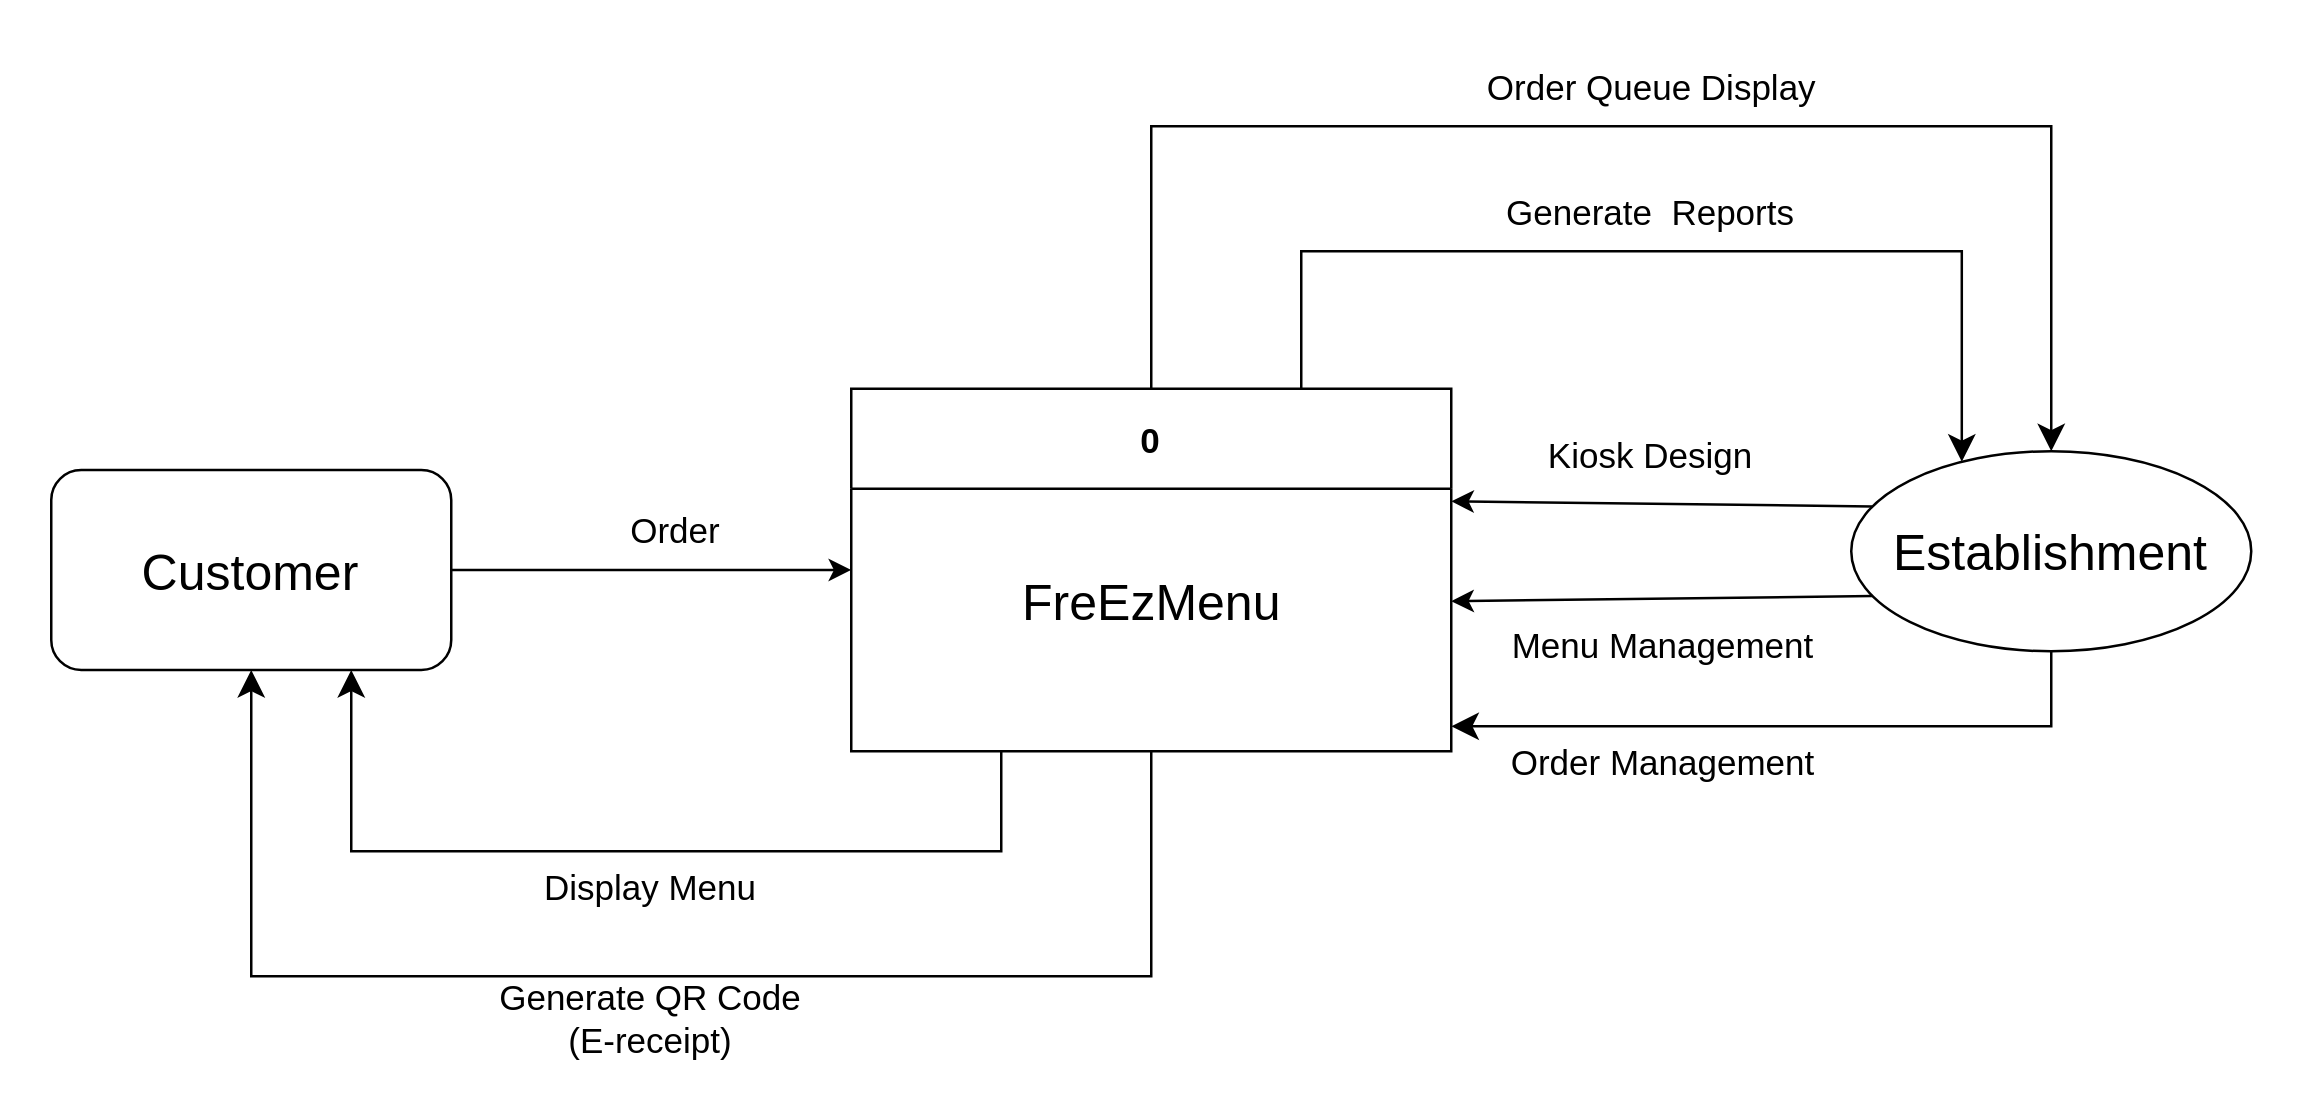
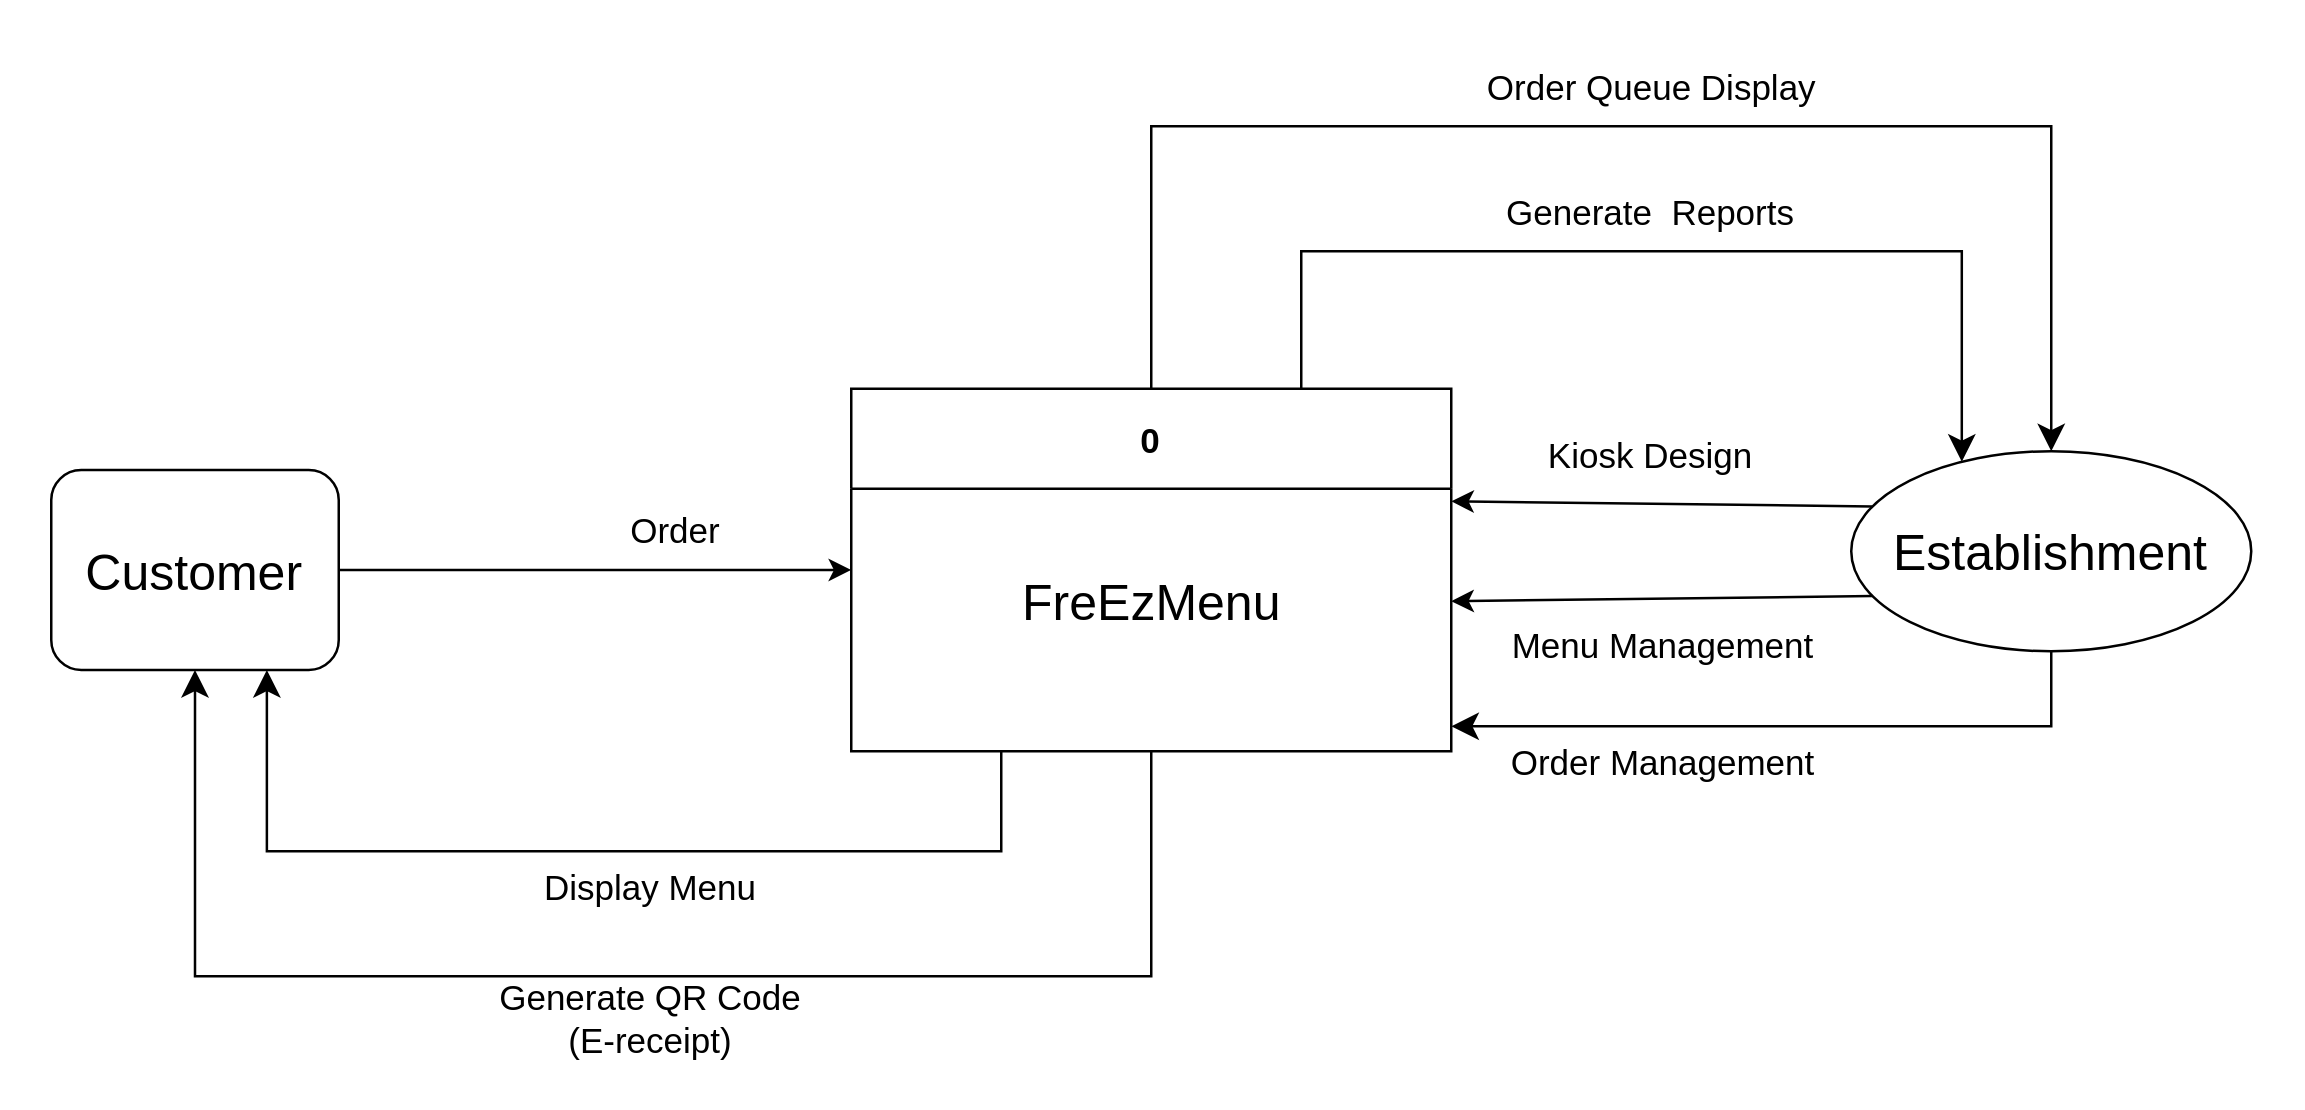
node "Customer": size 400x200 -> 288x200
